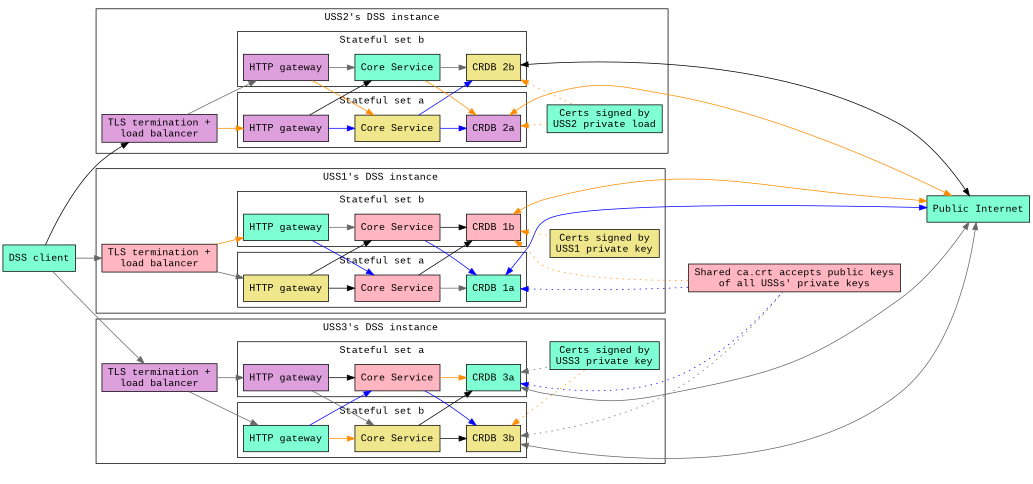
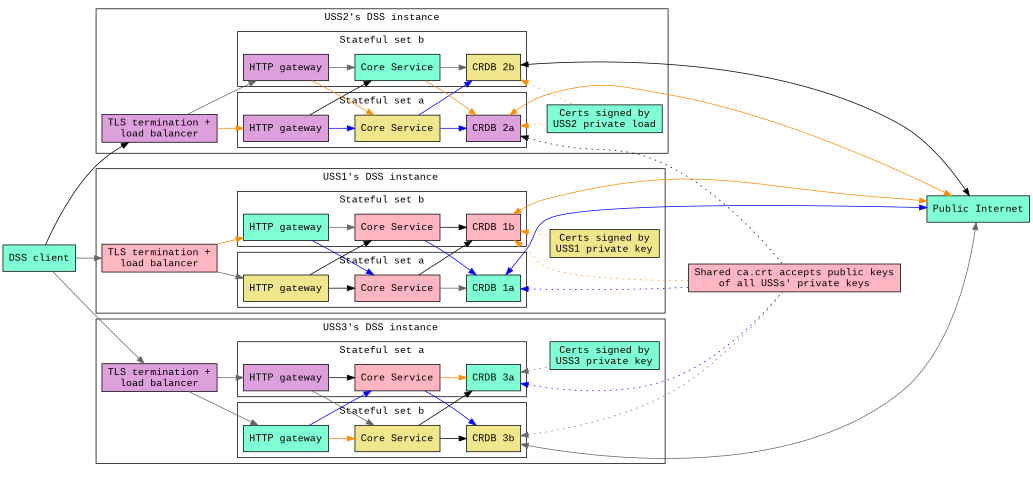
edge "Shared ca.crt accepts public keys of all USSs' private keys" -> "CRDB 2a": added
edge "Public Internet" -- "CRDB 3a": removed
edge "Certs signed by USS3 private key" -> "CRDB 3b": removed
